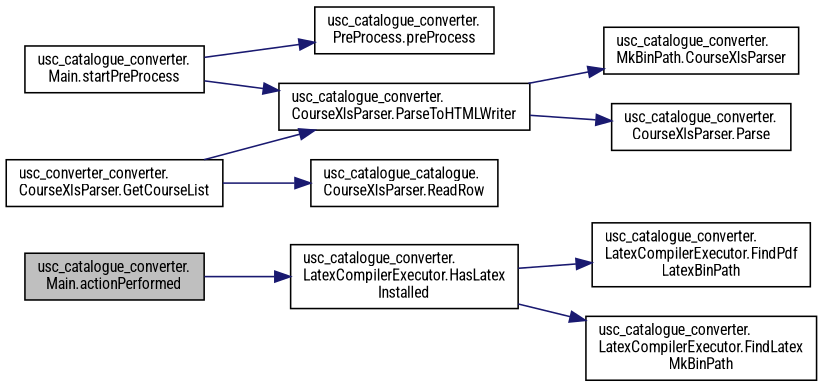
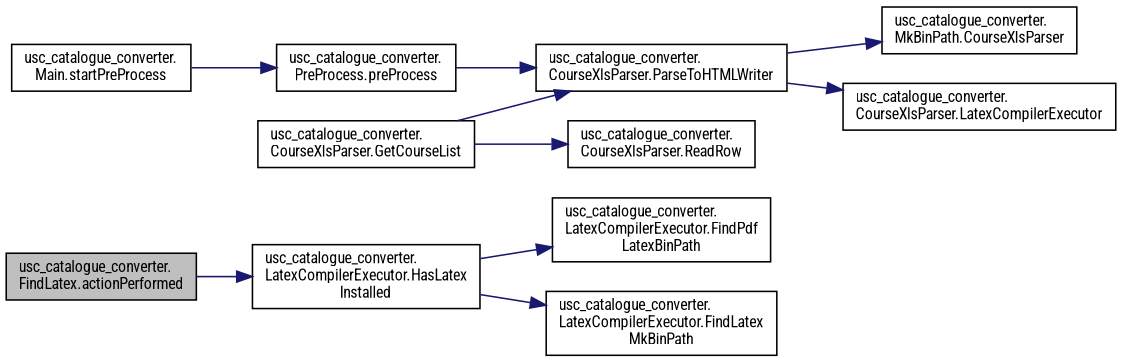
edge "usc_catalogue_converter. Main.startPreProcess" -> "usc_catalogue_converter. CourseXlsParser.ParseToHTMLWriter": now "usc_catalogue_converter. PreProcess.preProcess" -> "usc_catalogue_converter. CourseXlsParser.ParseToHTMLWriter"
node "usc_catalogue_converter. CourseXlsParser.Parse": label "usc_catalogue_converter. CourseXlsParser.Parse" -> "usc_catalogue_converter. CourseXlsParser.LatexCompilerExecutor"
node "usc_converter_converter. CourseXlsParser.GetCourseList": label "usc_converter_converter. CourseXlsParser.GetCourseList" -> "usc_catalogue_converter. CourseXlsParser.GetCourseList"
node "usc_catalogue_catalogue. CourseXlsParser.ReadRow": label "usc_catalogue_catalogue. CourseXlsParser.ReadRow" -> "usc_catalogue_converter. CourseXlsParser.ReadRow"
node "usc_catalogue_converter. Main.actionPerformed": label "usc_catalogue_converter. Main.actionPerformed" -> "usc_catalogue_converter. FindLatex.actionPerformed"
